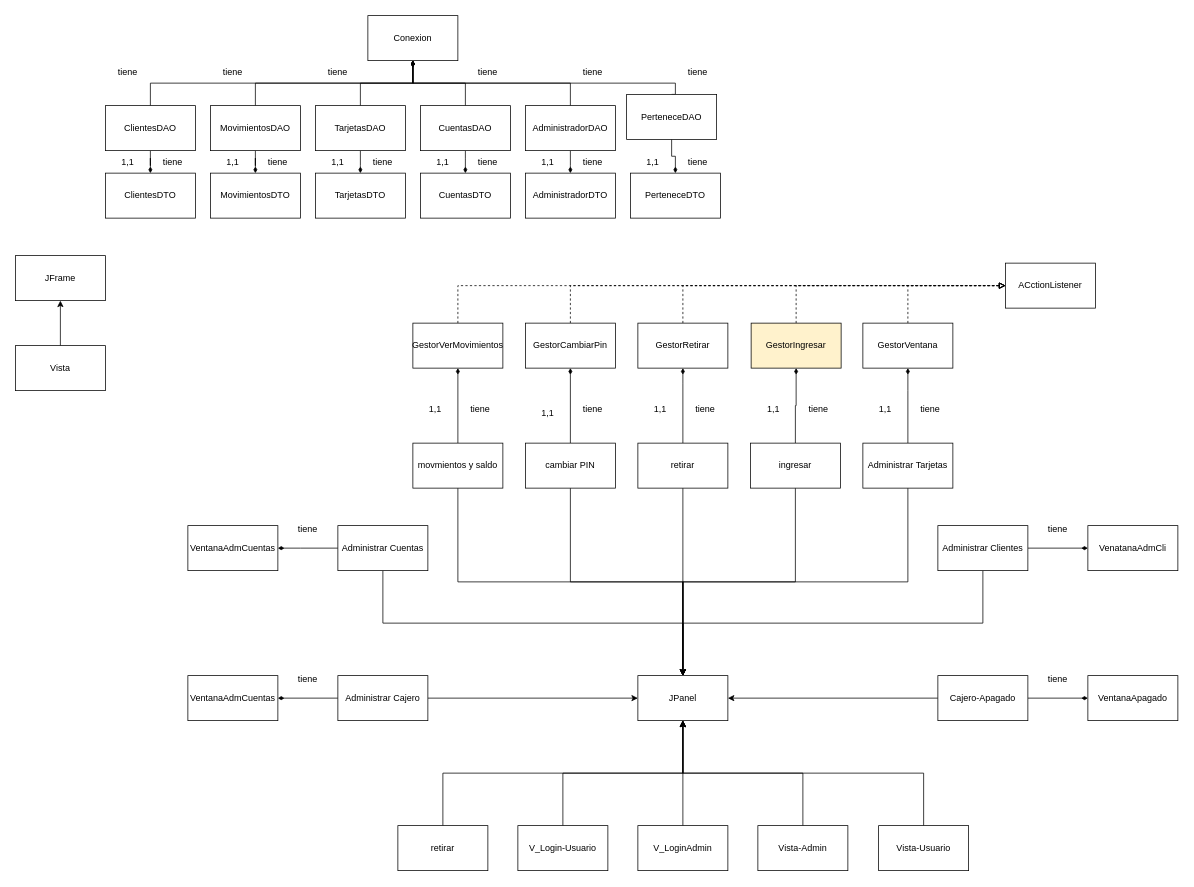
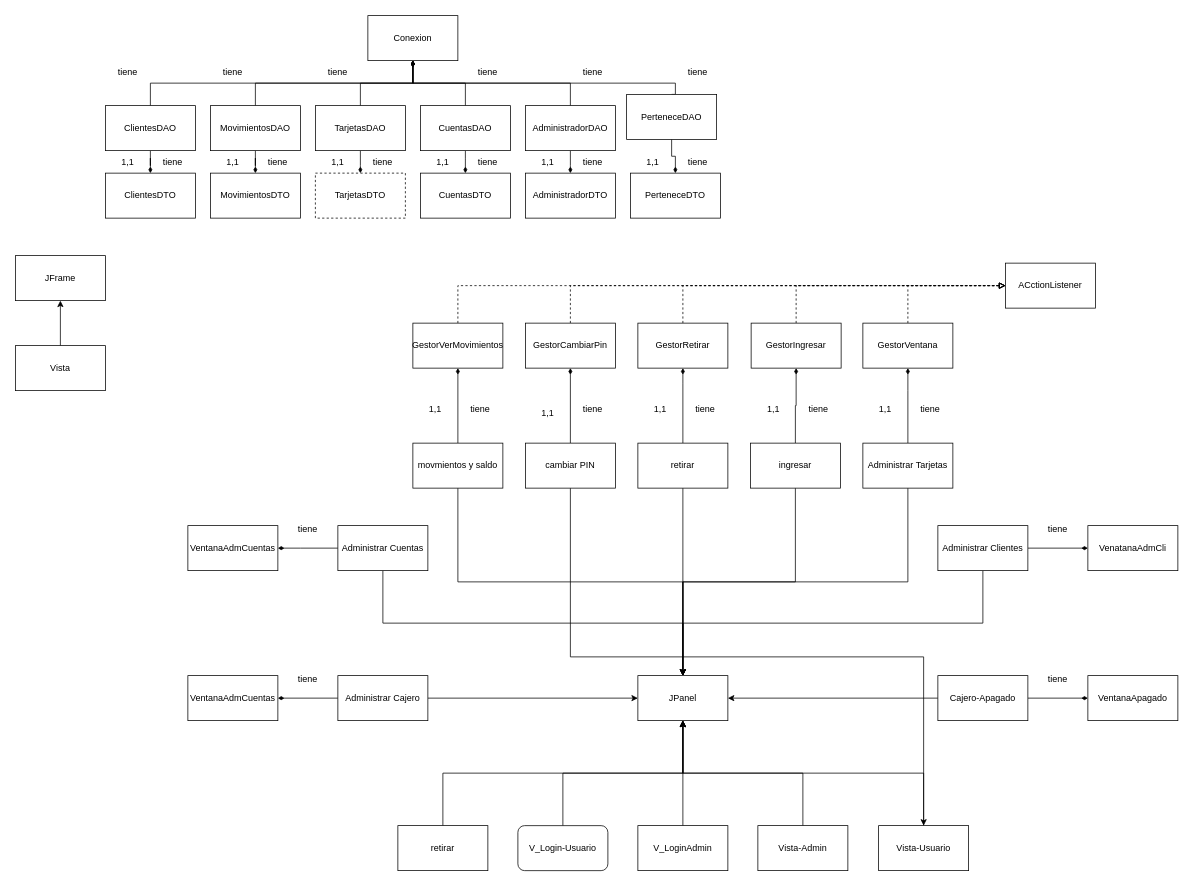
node "TarjetasDTO": style solid -> dashed
node "GestorIngresar": fillcolor #fff2cc -> #ffffff
edge "cambiar PIN" -> "JPanel": now "cambiar PIN" -> "Vista-Usuario"
node "V_Login-Usuario": shape rectangle -> rounded rectangle
